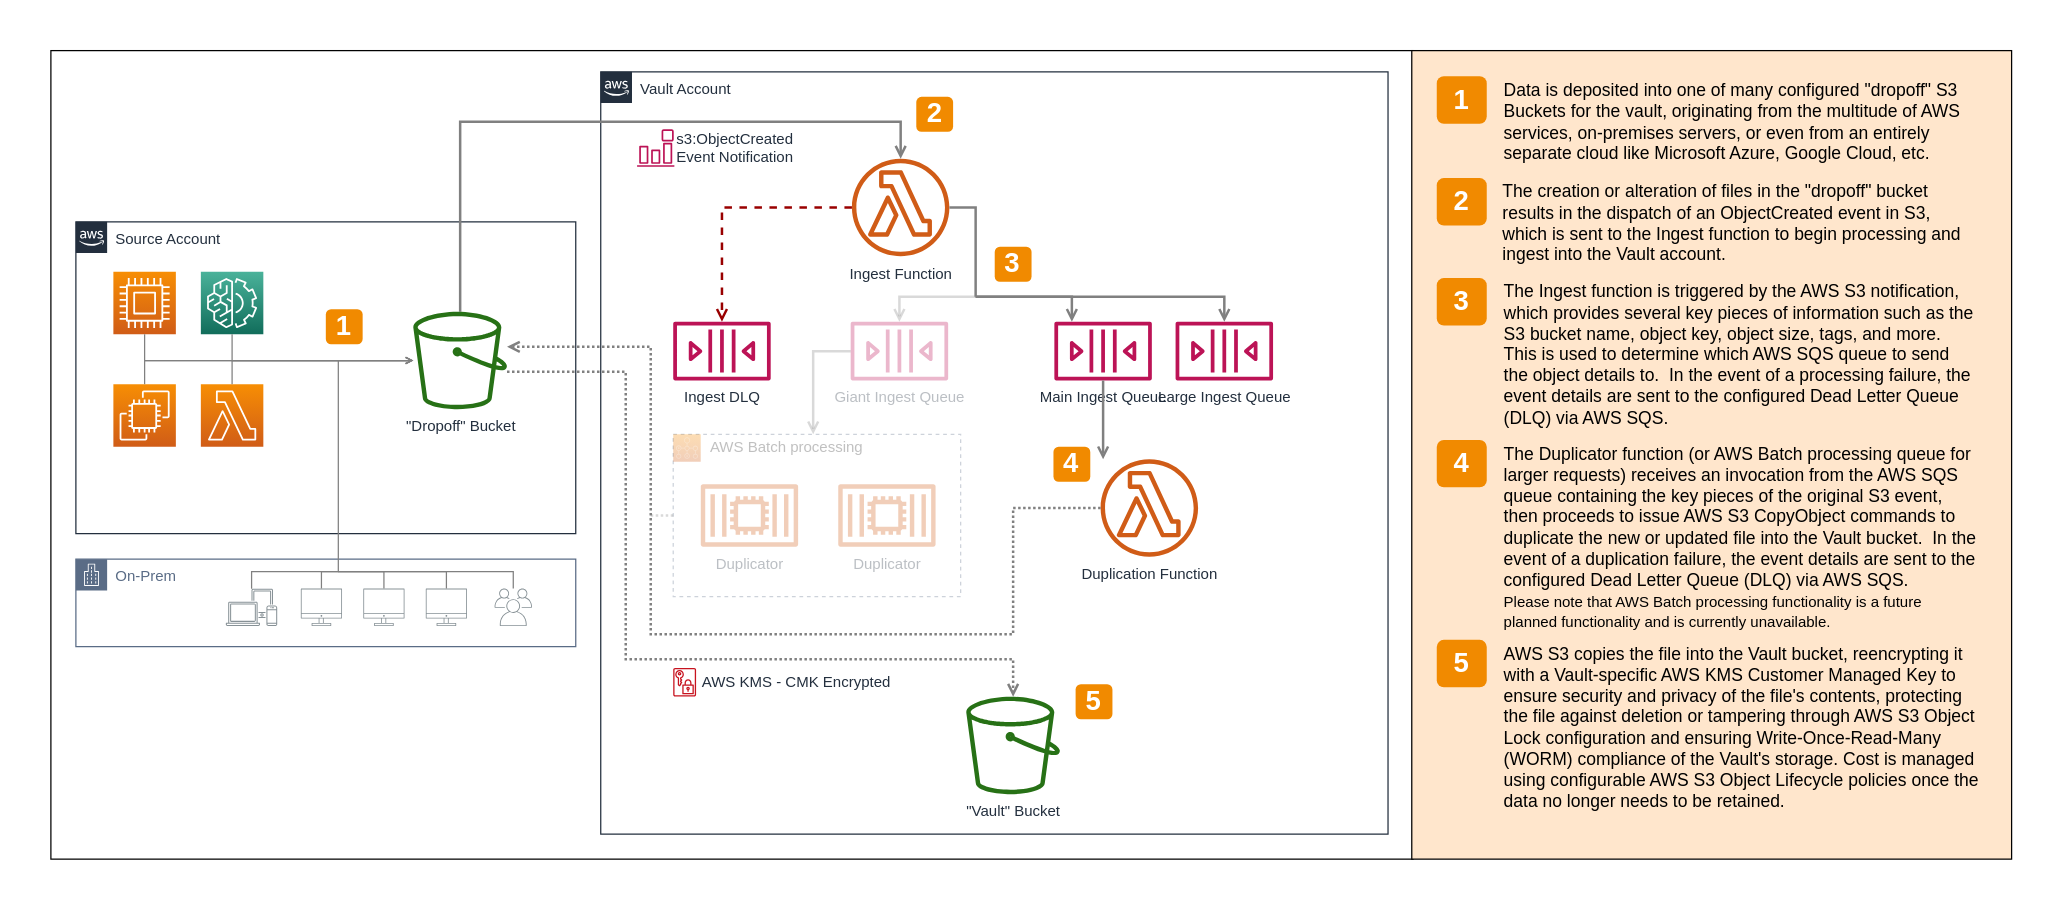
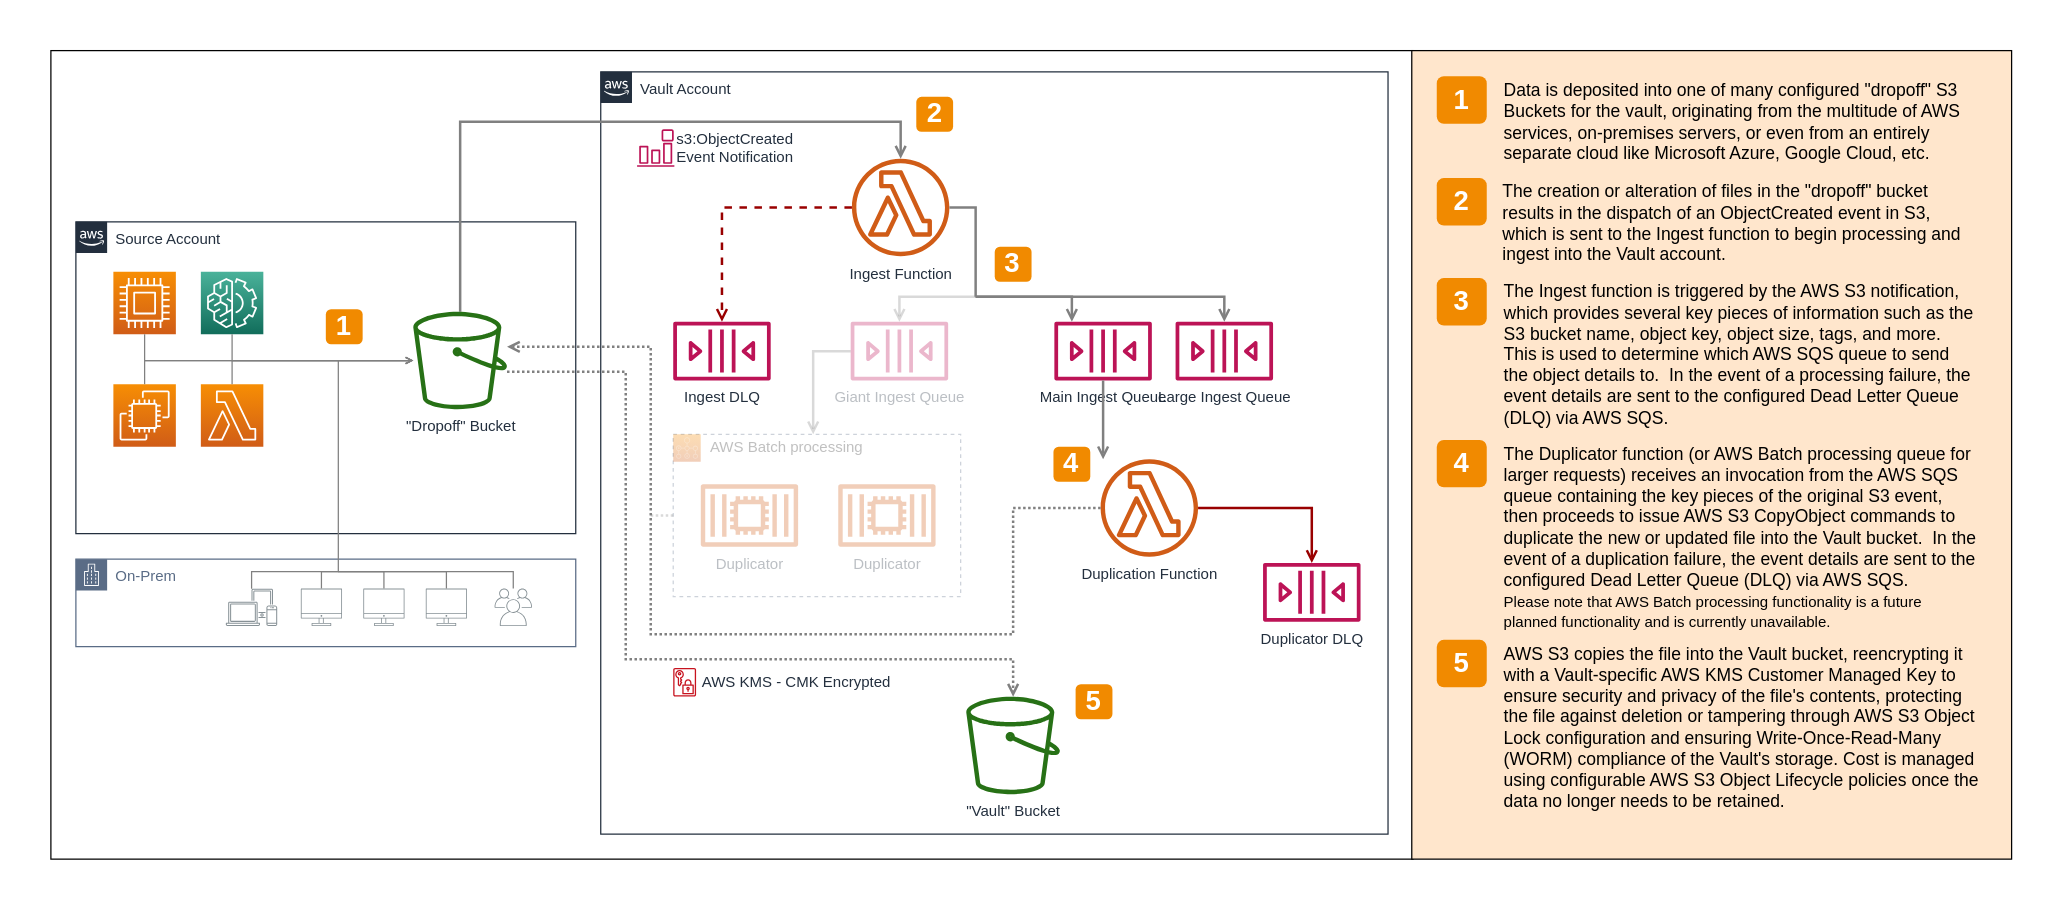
edge "Duplication Function" -> "Duplicator DLQ": added
node "Duplicator DLQ": added
